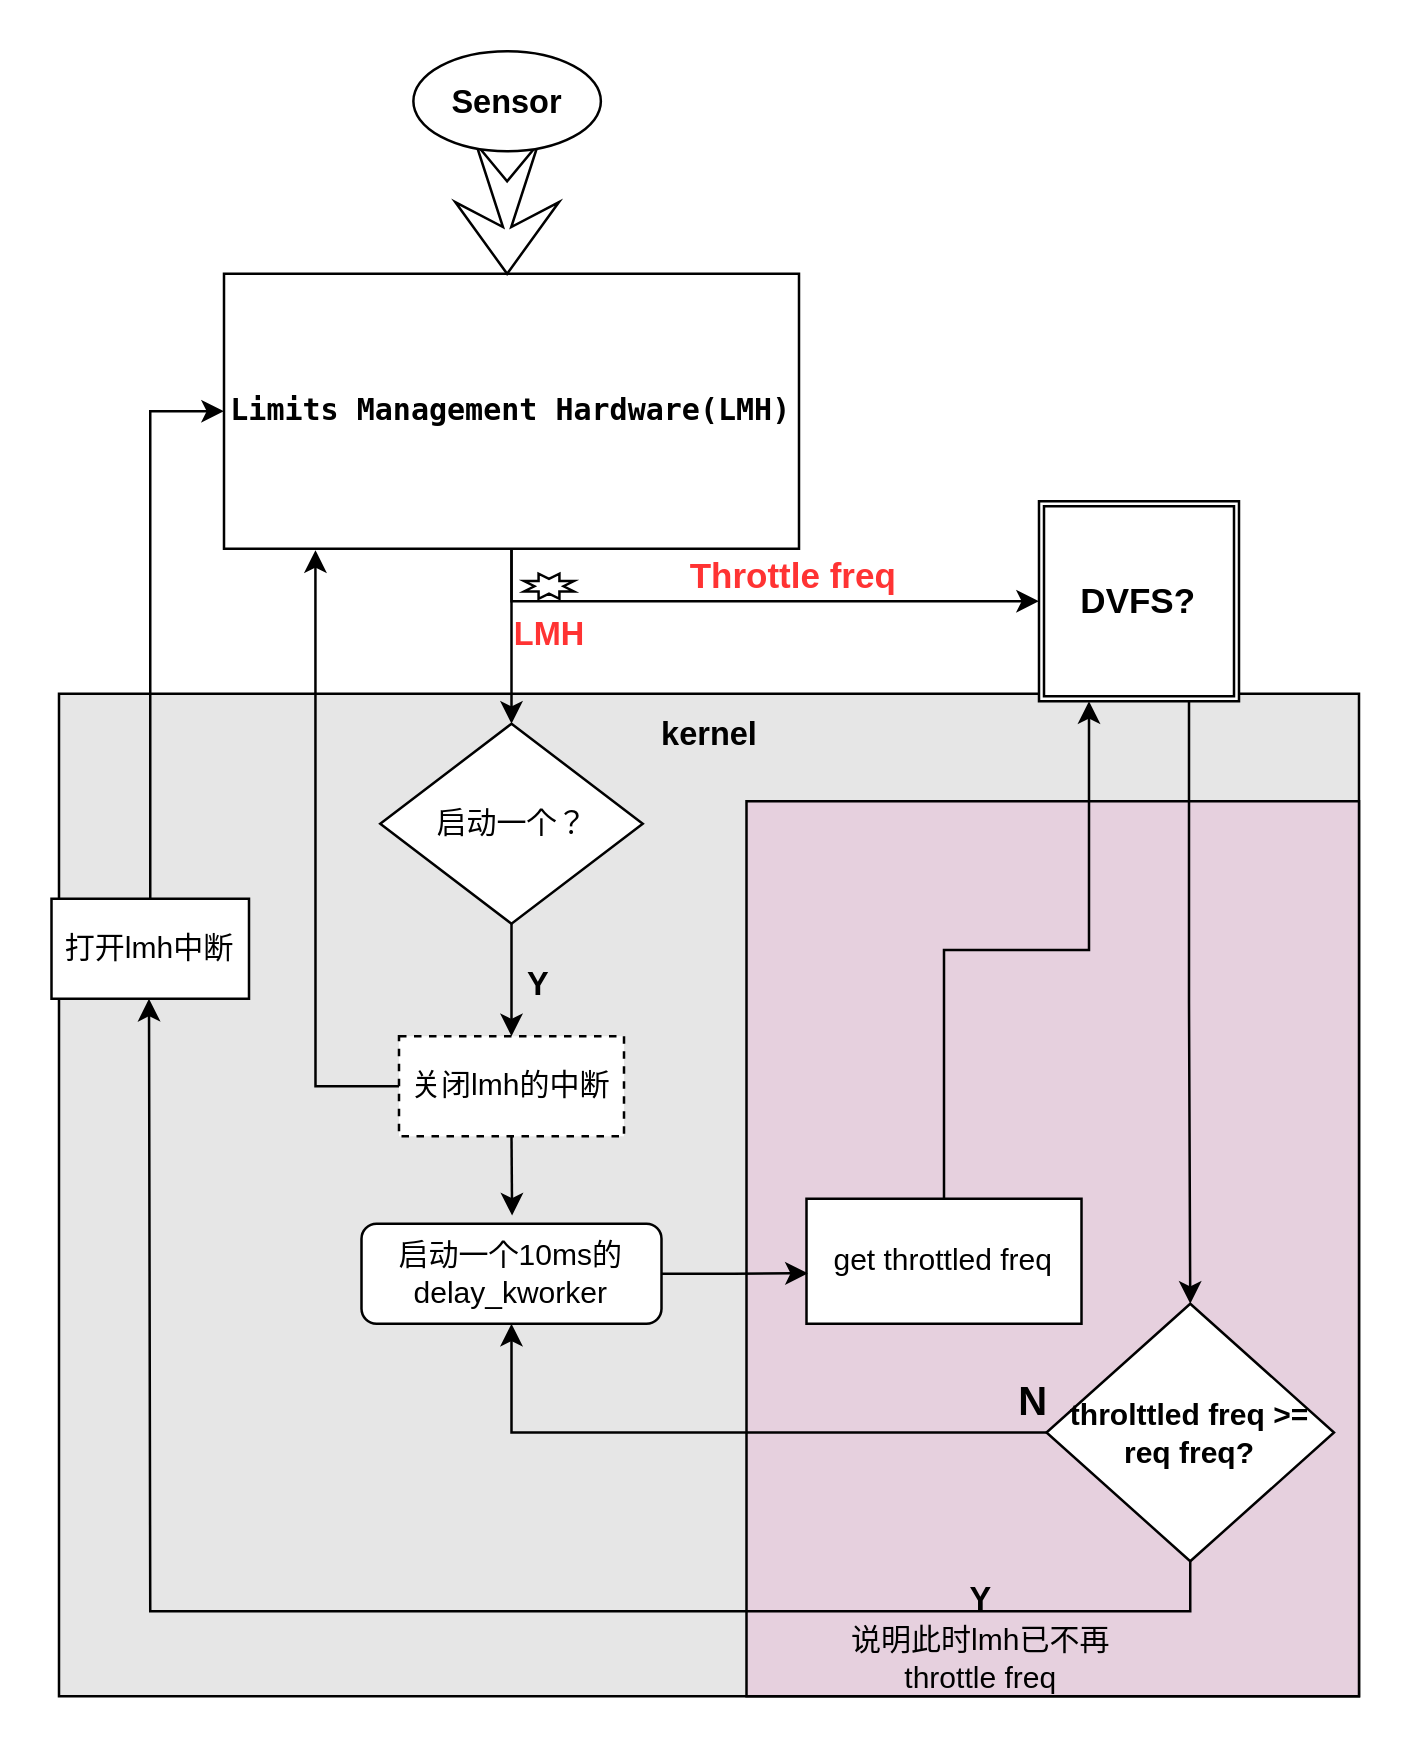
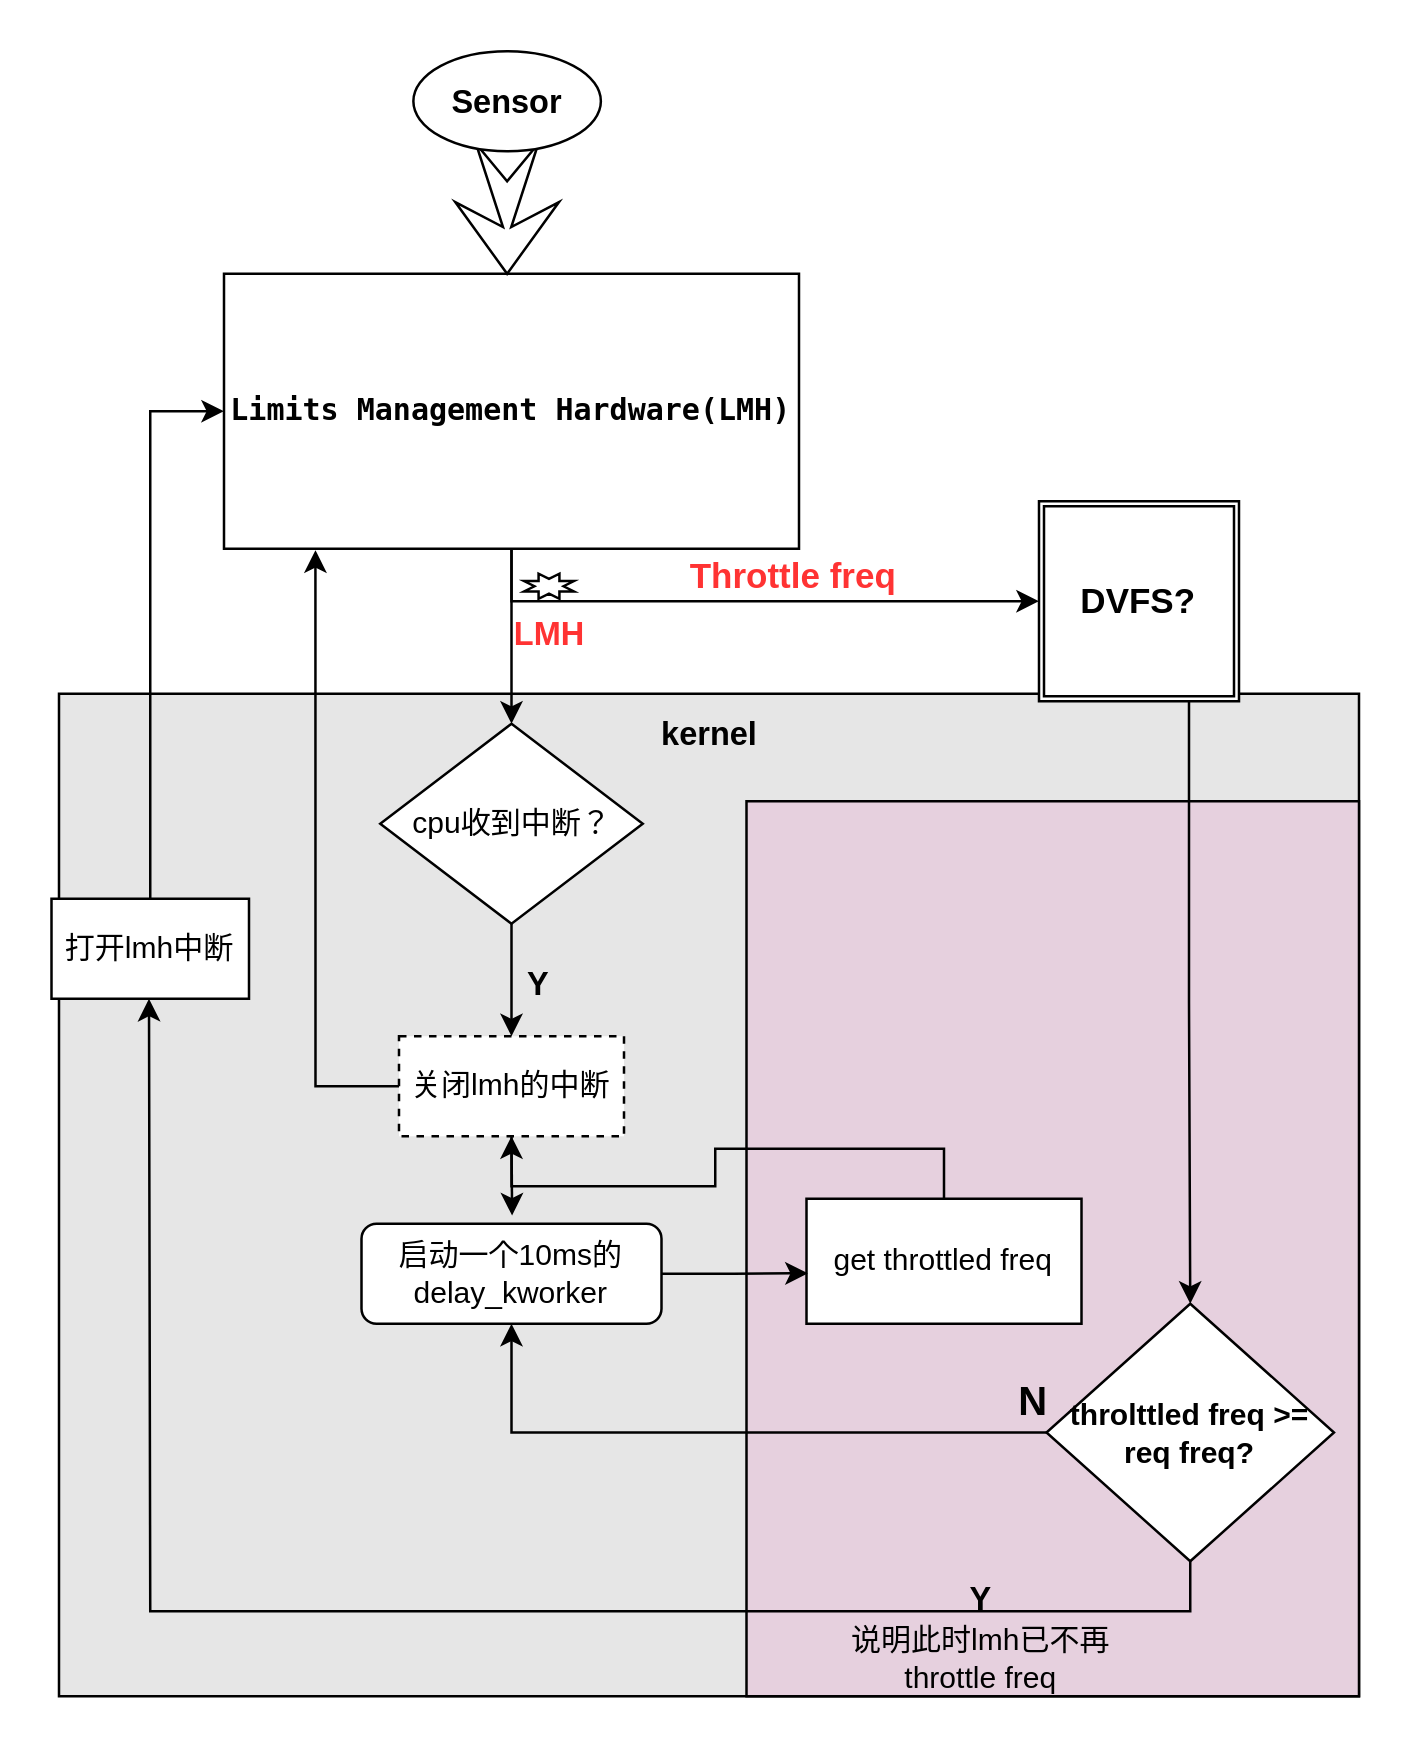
node "启动一个？": label "启动一个？" -> "cpu收到中断？"
edge "get throttled freq" -> "DVFS?": now "get throttled freq" -> "关闭lmh的中断"
